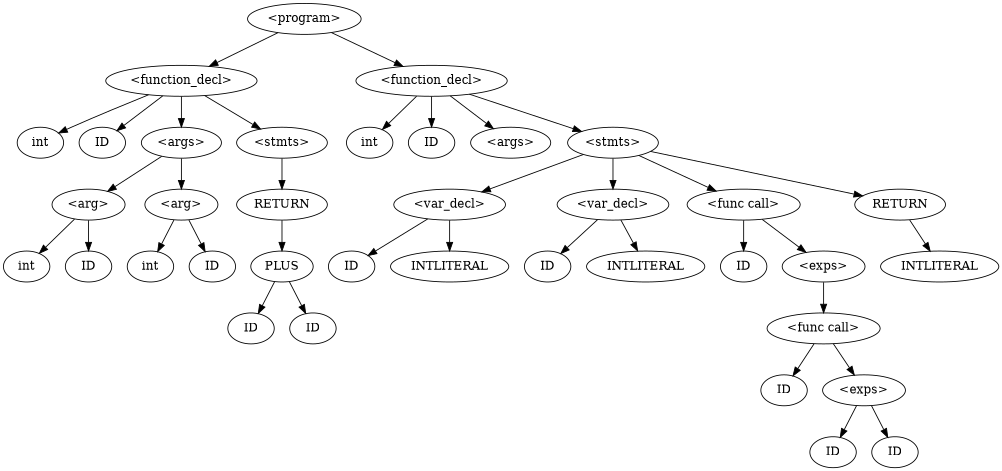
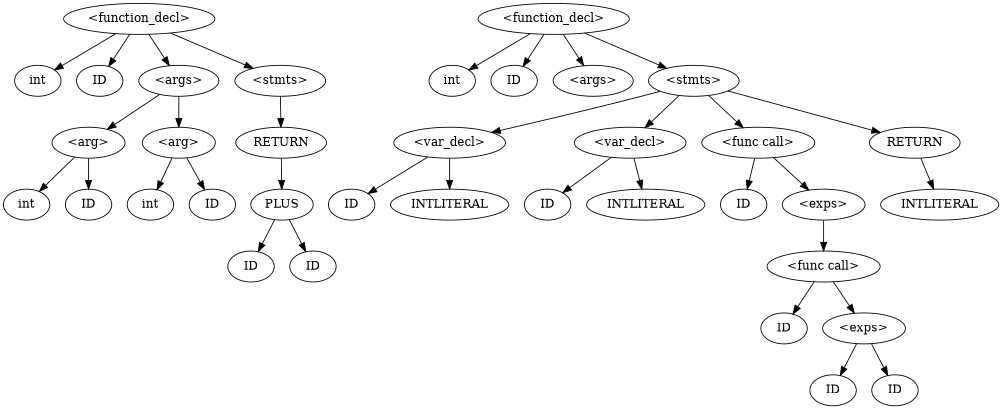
node "<program>": removed
